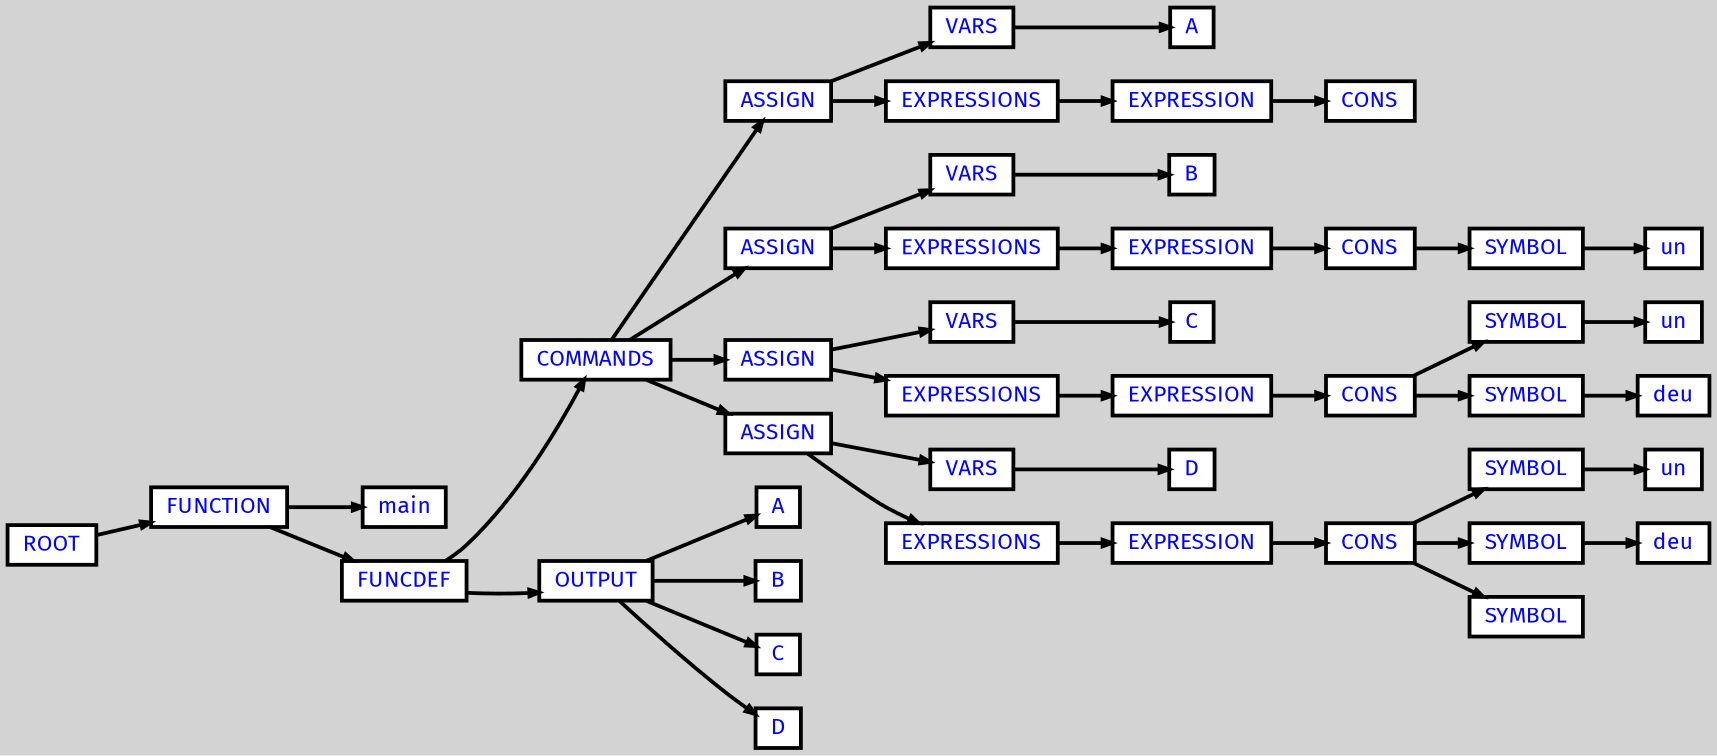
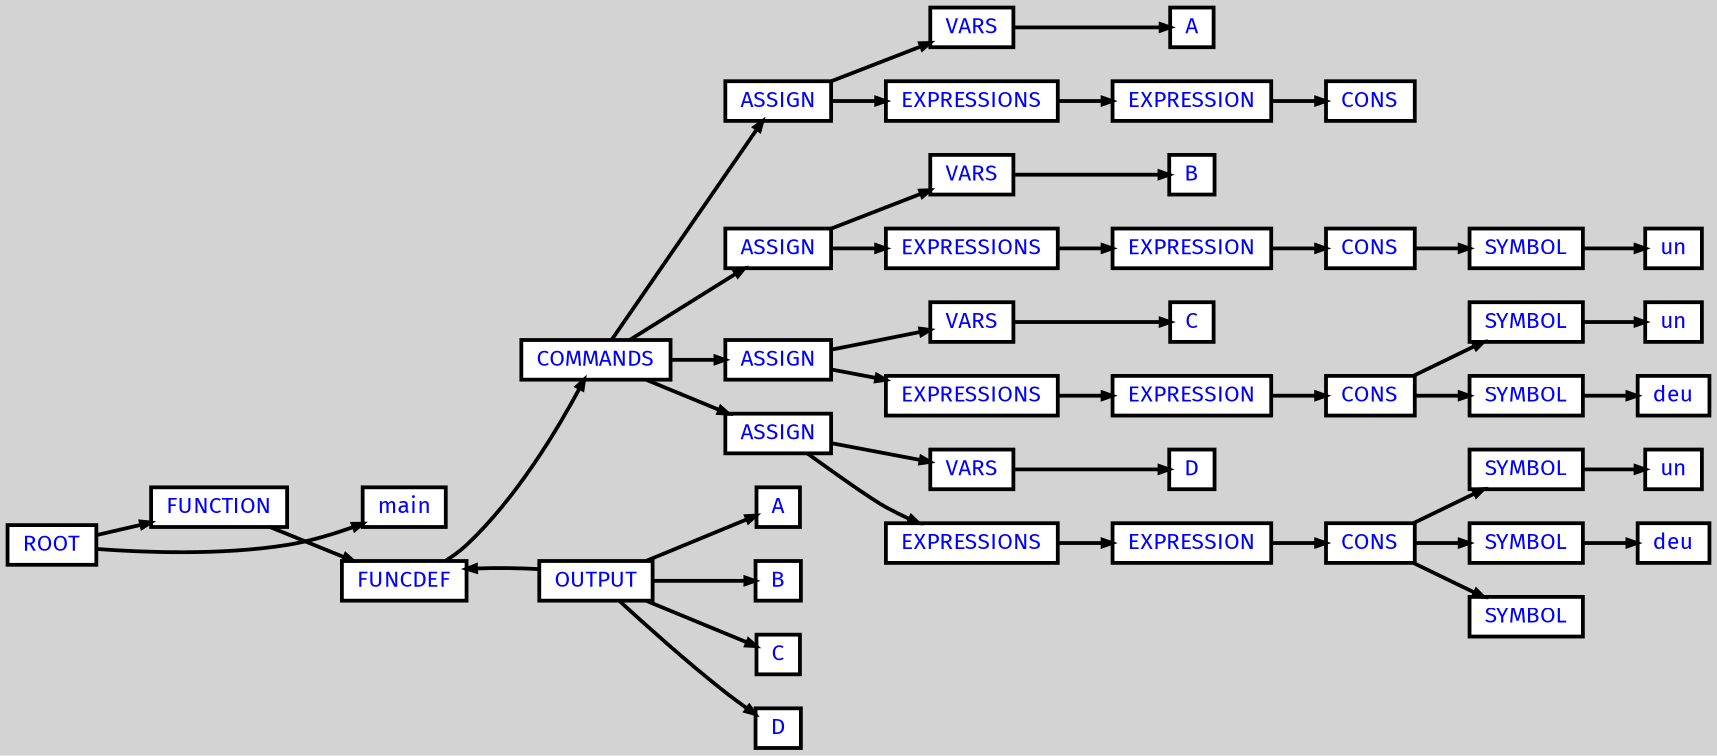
edge "FUNCTION" -> "main": now "ROOT" -> "main"
edge "FUNCDEF" -> "OUTPUT": reversed
